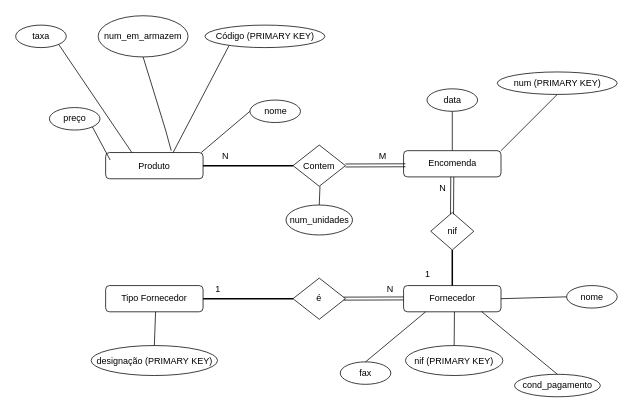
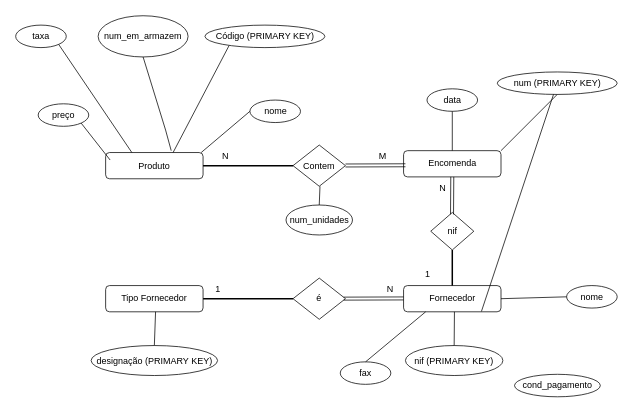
node "preço": moved (74, 119) -> (63, 115)
edge "Fornecedor" -- "cond_pagamento": now "Fornecedor" -- "num (PRIMARY KEY)"
